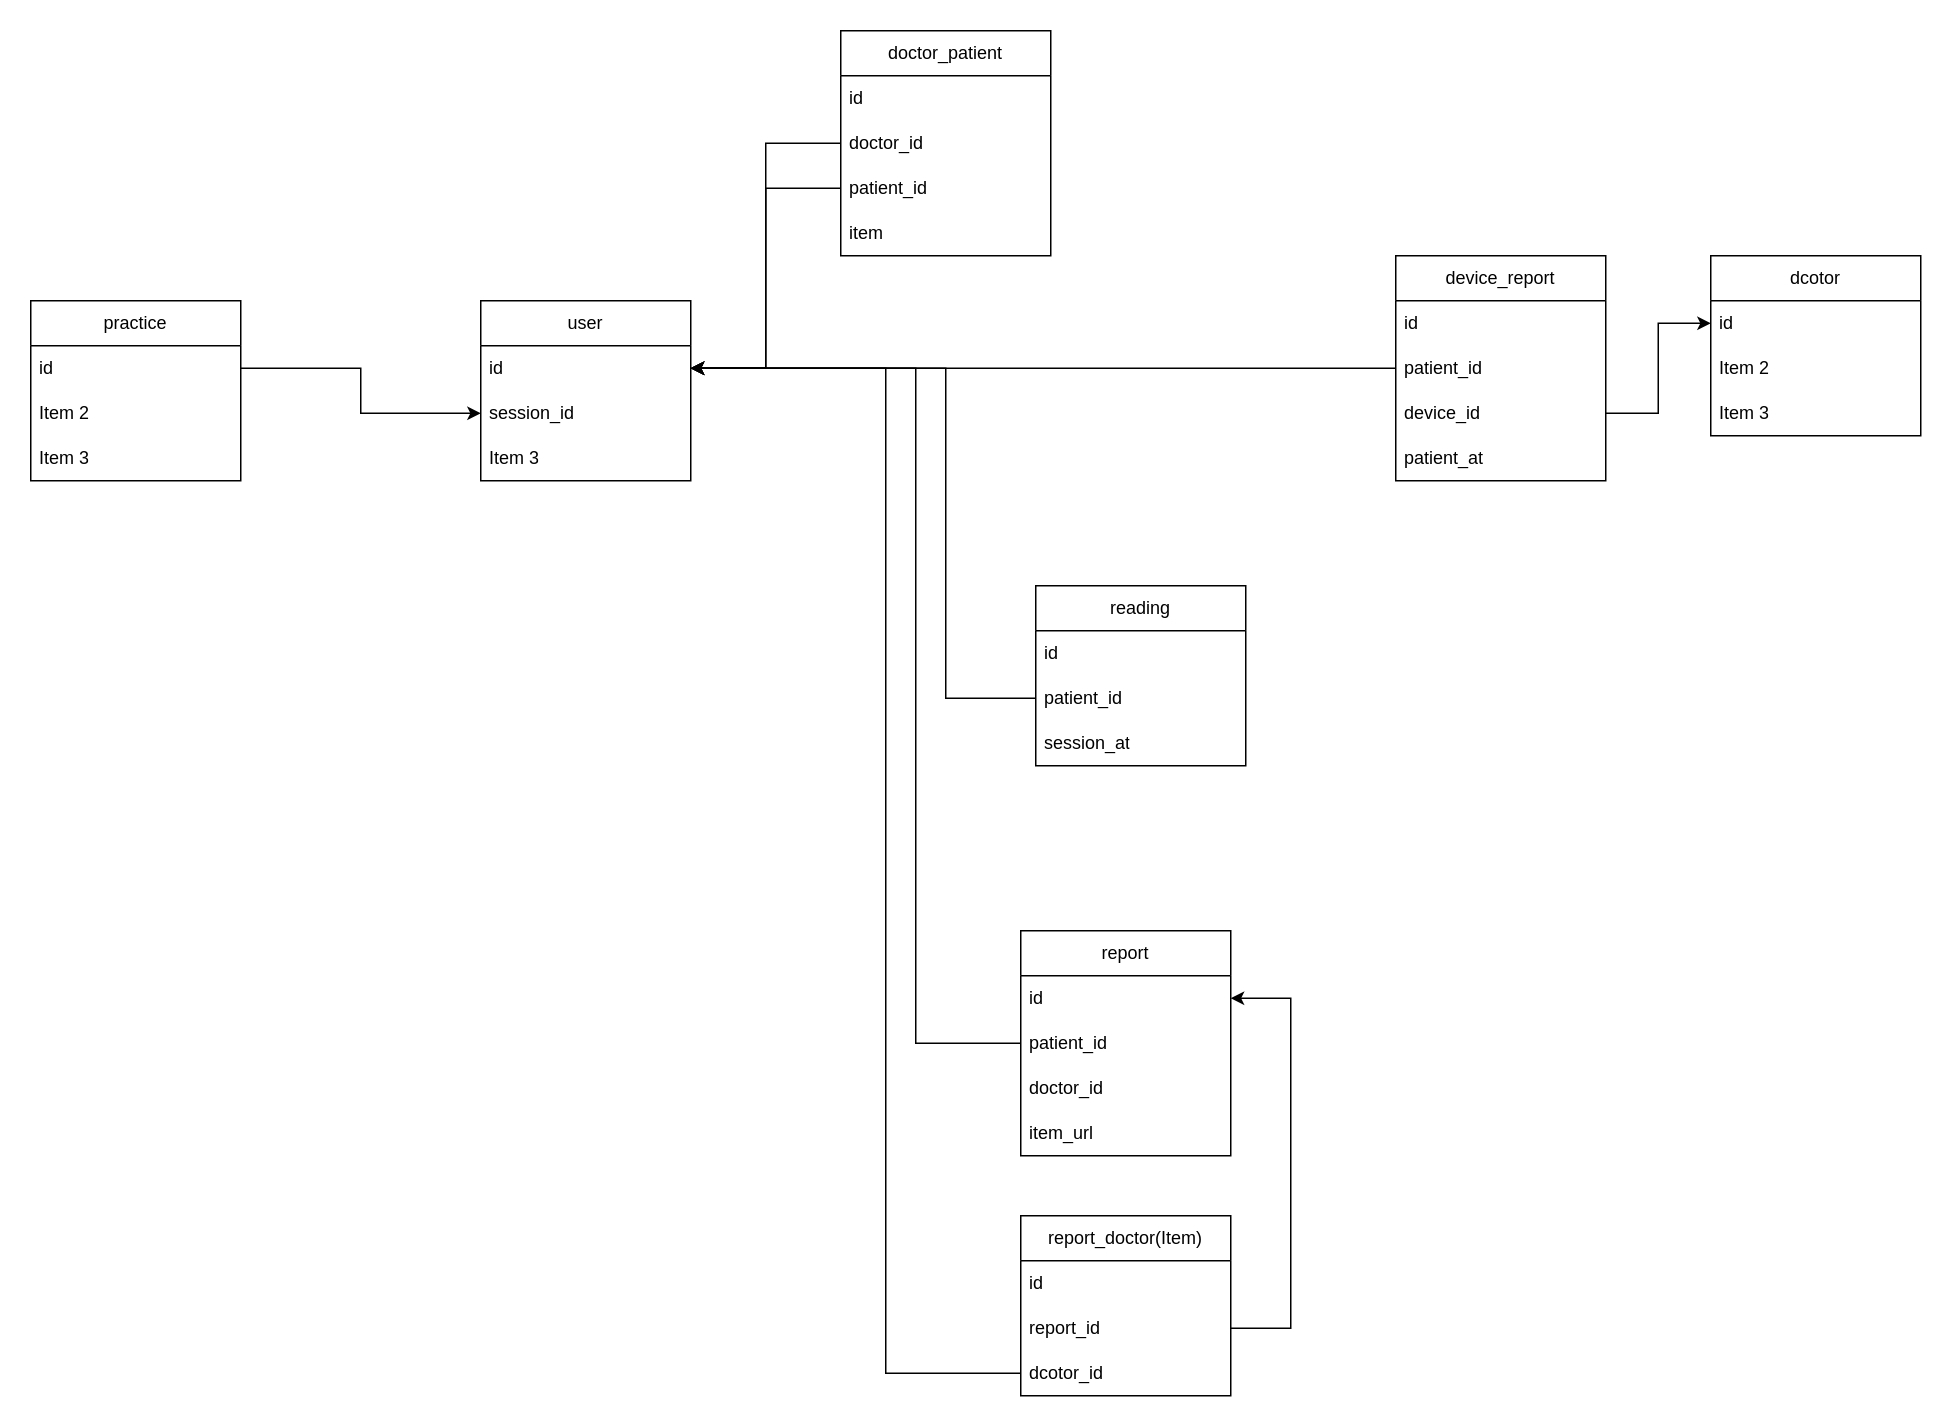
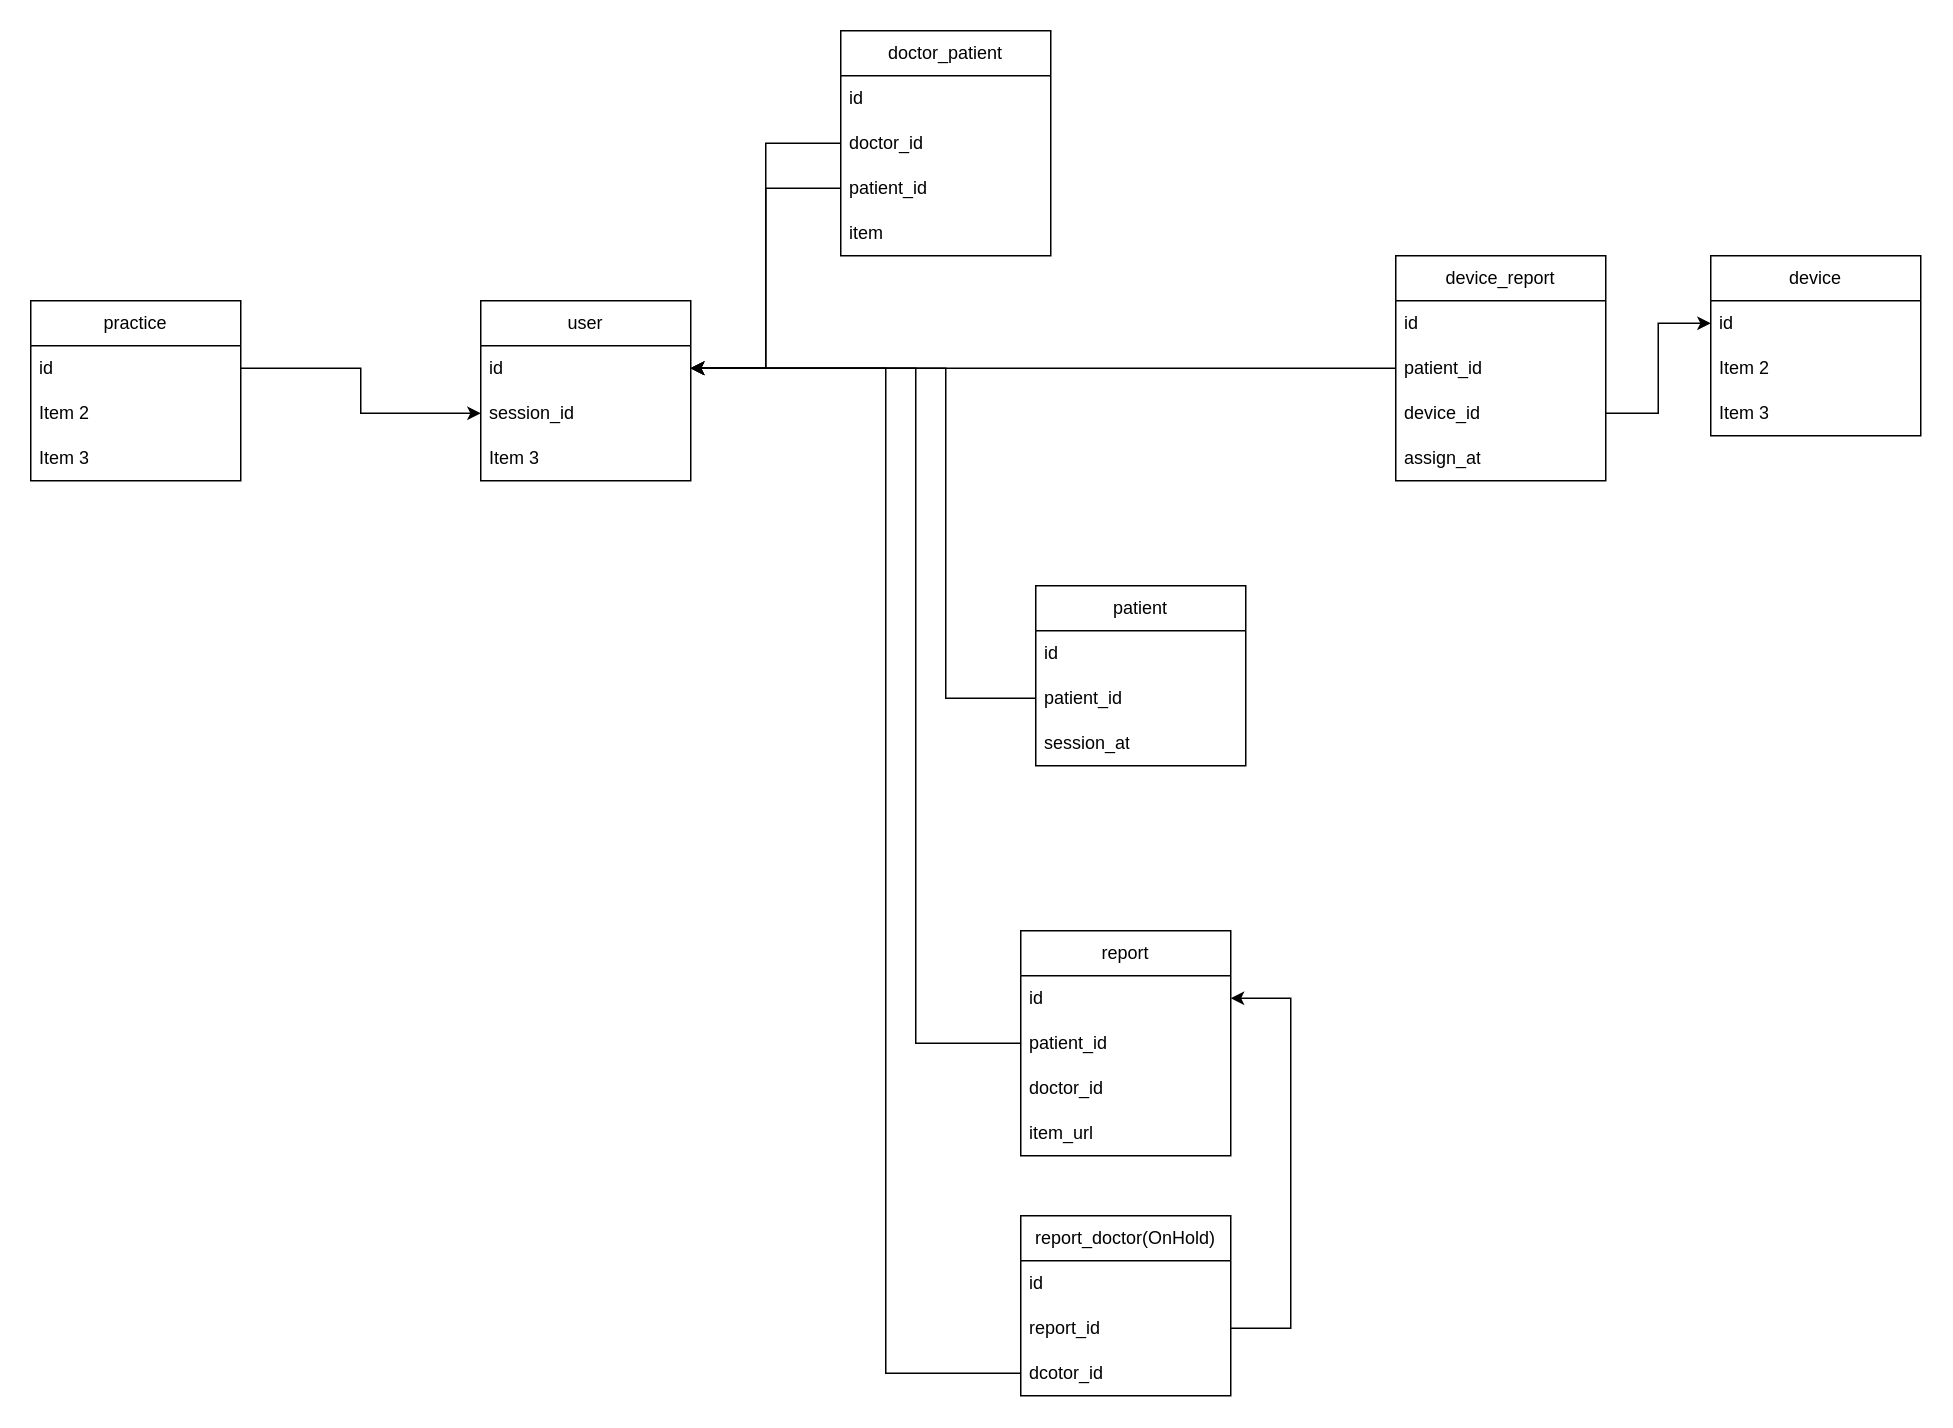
node "dcotor": label "dcotor" -> "device"
node "patient_at": label "patient_at" -> "assign_at"
node "reading": label "reading" -> "patient"
node "report_doctor(Item)": label "report_doctor(Item)" -> "report_doctor(OnHold)"
